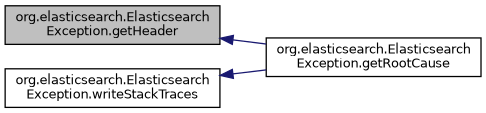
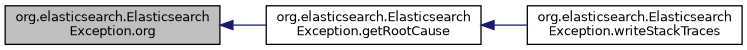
node "org.elasticsearch.Elasticsearch Exception.getHeader": label "org.elasticsearch.Elasticsearch Exception.getHeader" -> "org.elasticsearch.Elasticsearch Exception.org"
edge "org.elasticsearch.Elasticsearch Exception.getRootCause" -> "org.elasticsearch.Elasticsearch Exception.writeStackTraces": reversed
